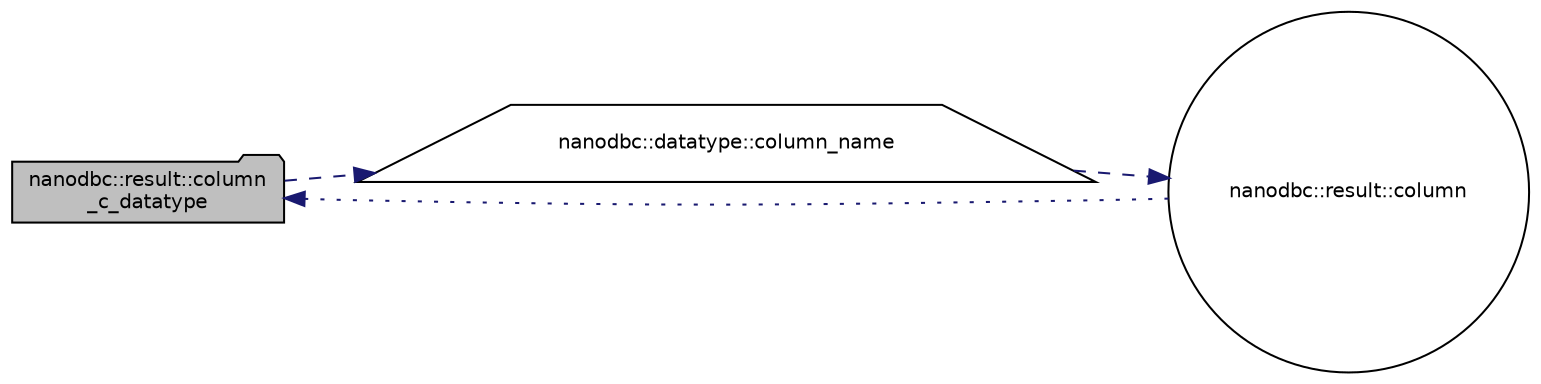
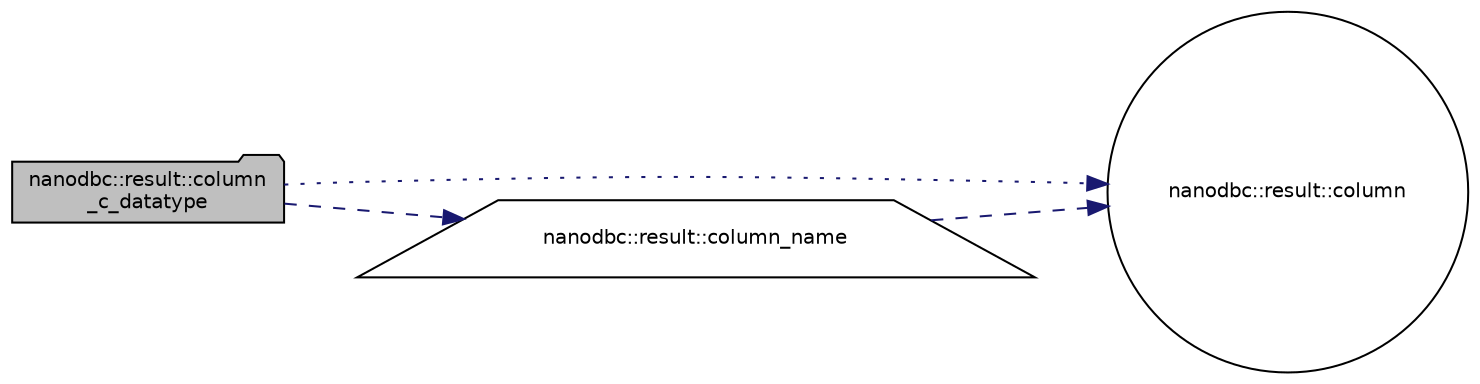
node "nanodbc::datatype::column_name": label "nanodbc::datatype::column_name" -> "nanodbc::result::column_name"
edge "nanodbc::result::column" -> "nanodbc::result::column _c_datatype": reversed
